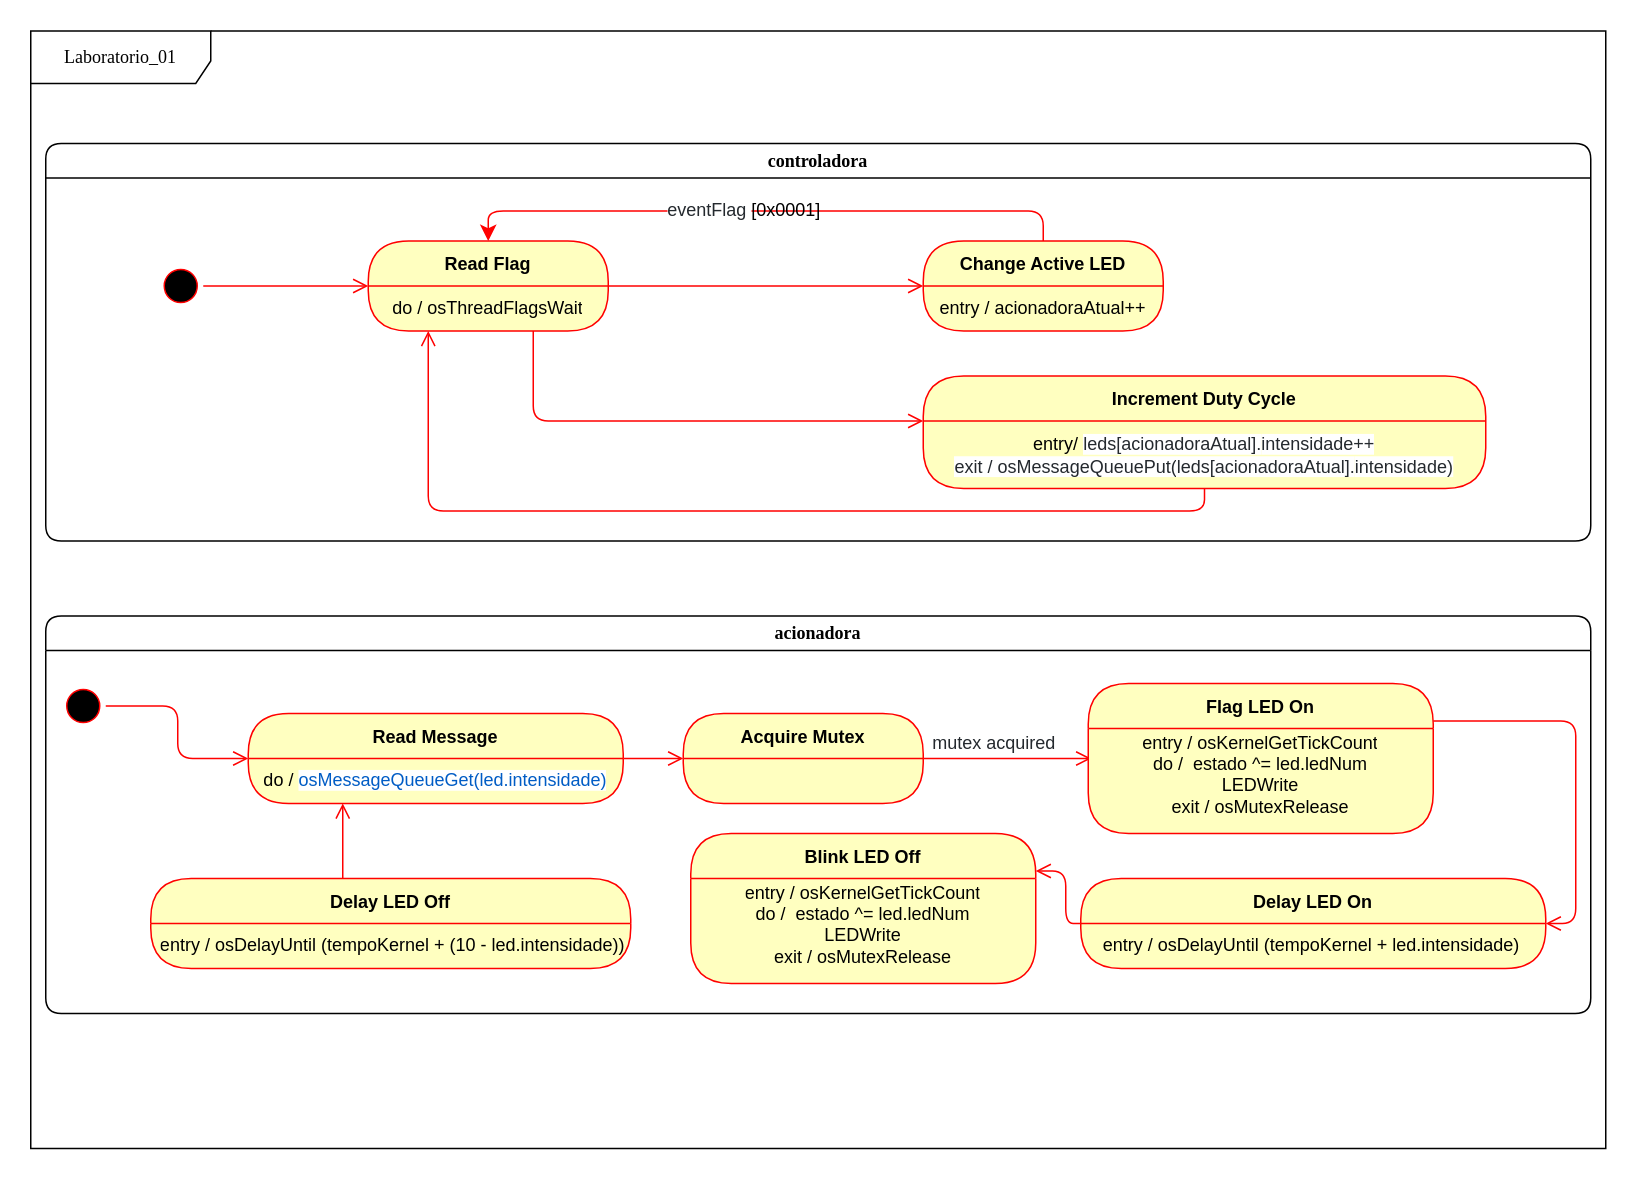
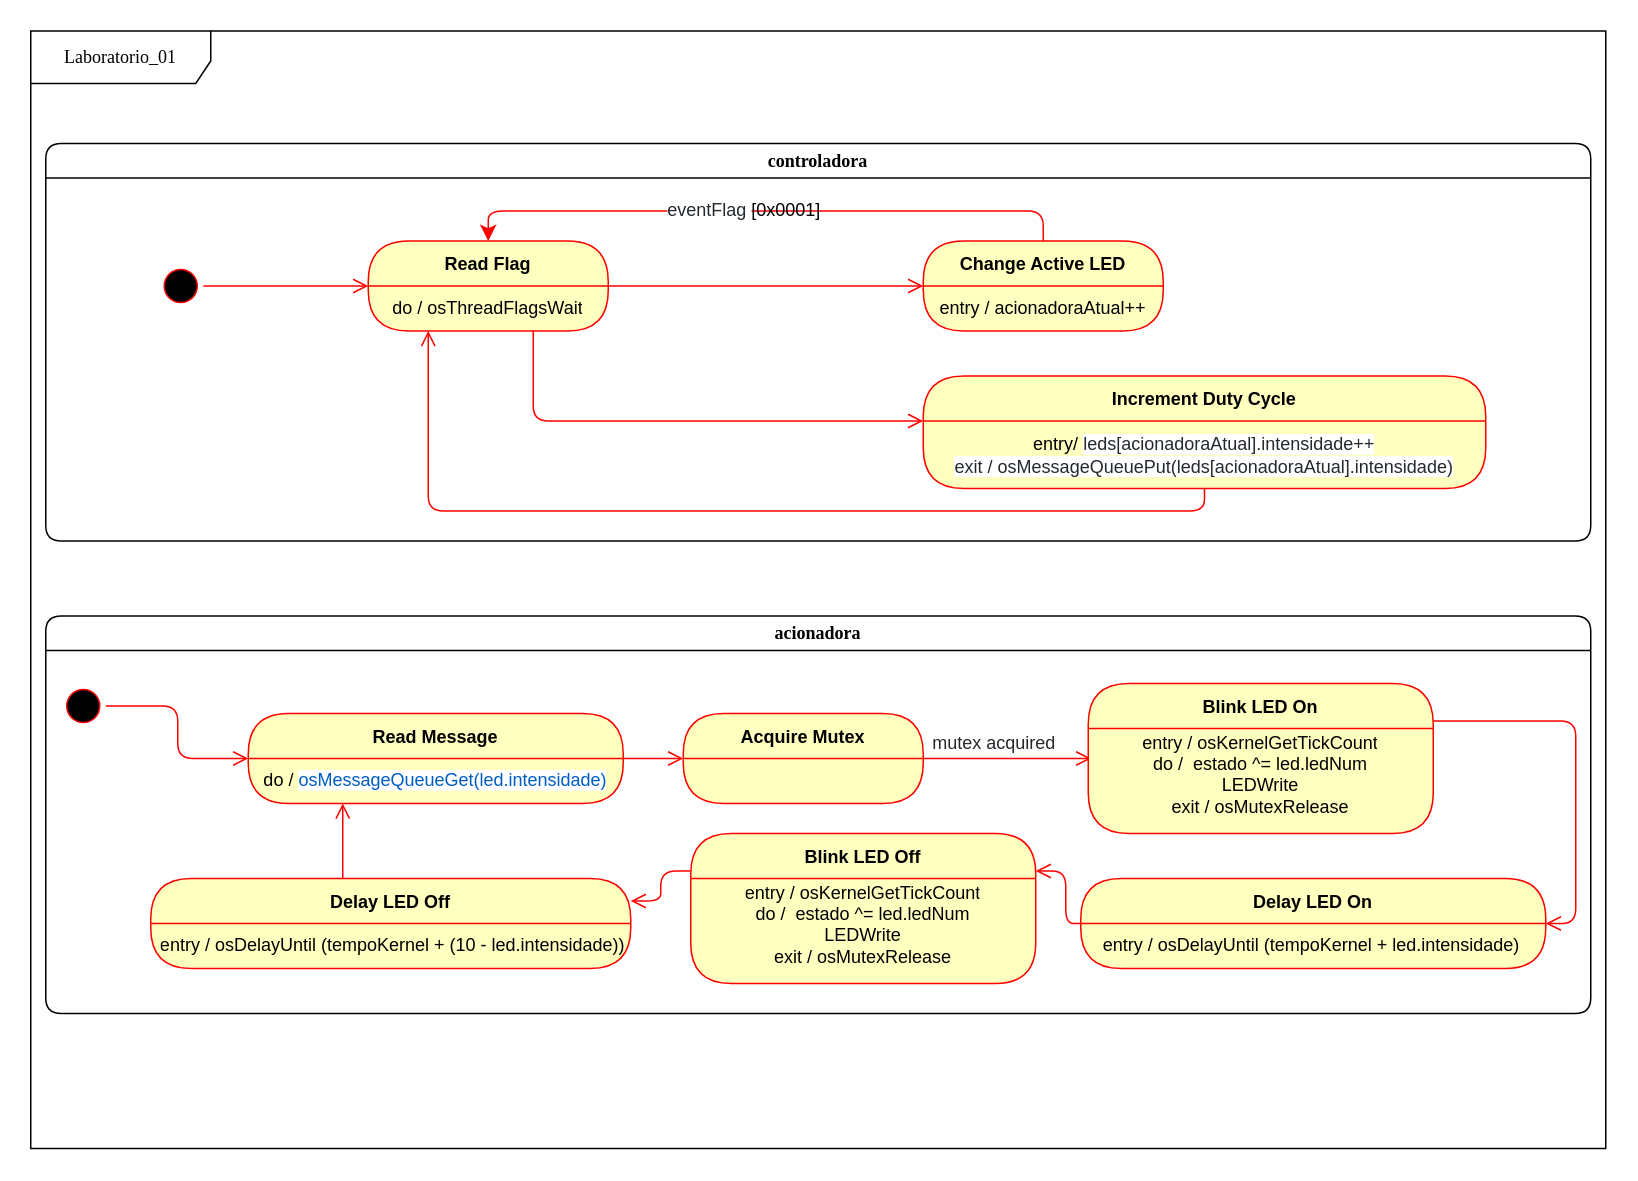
node "Flag LED On": label "Flag LED On" -> "Blink LED On"
edge "Blink LED Off" -> "Delay LED Off": added
